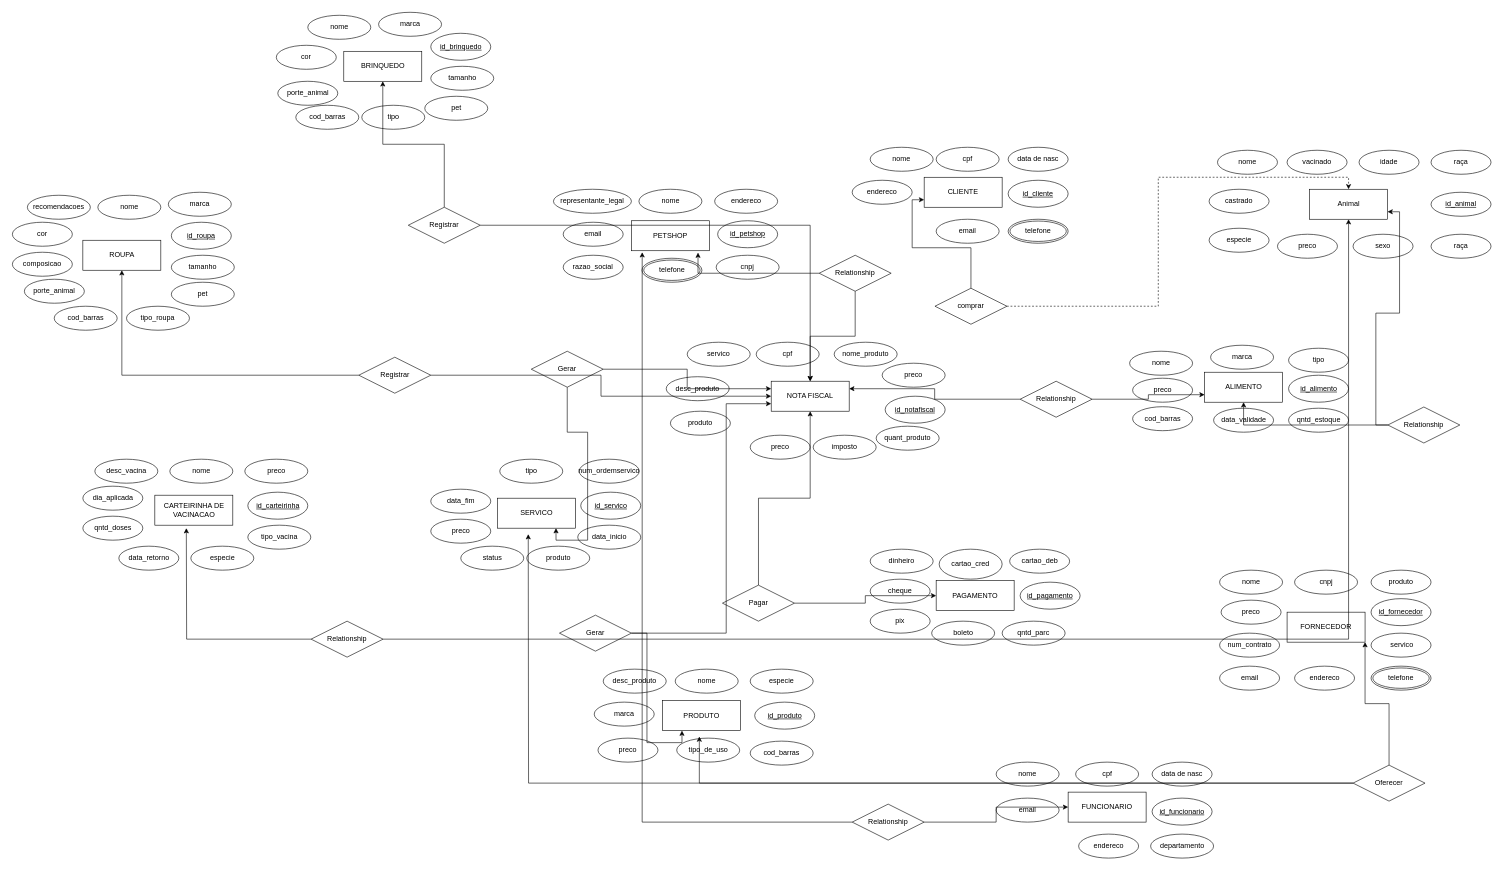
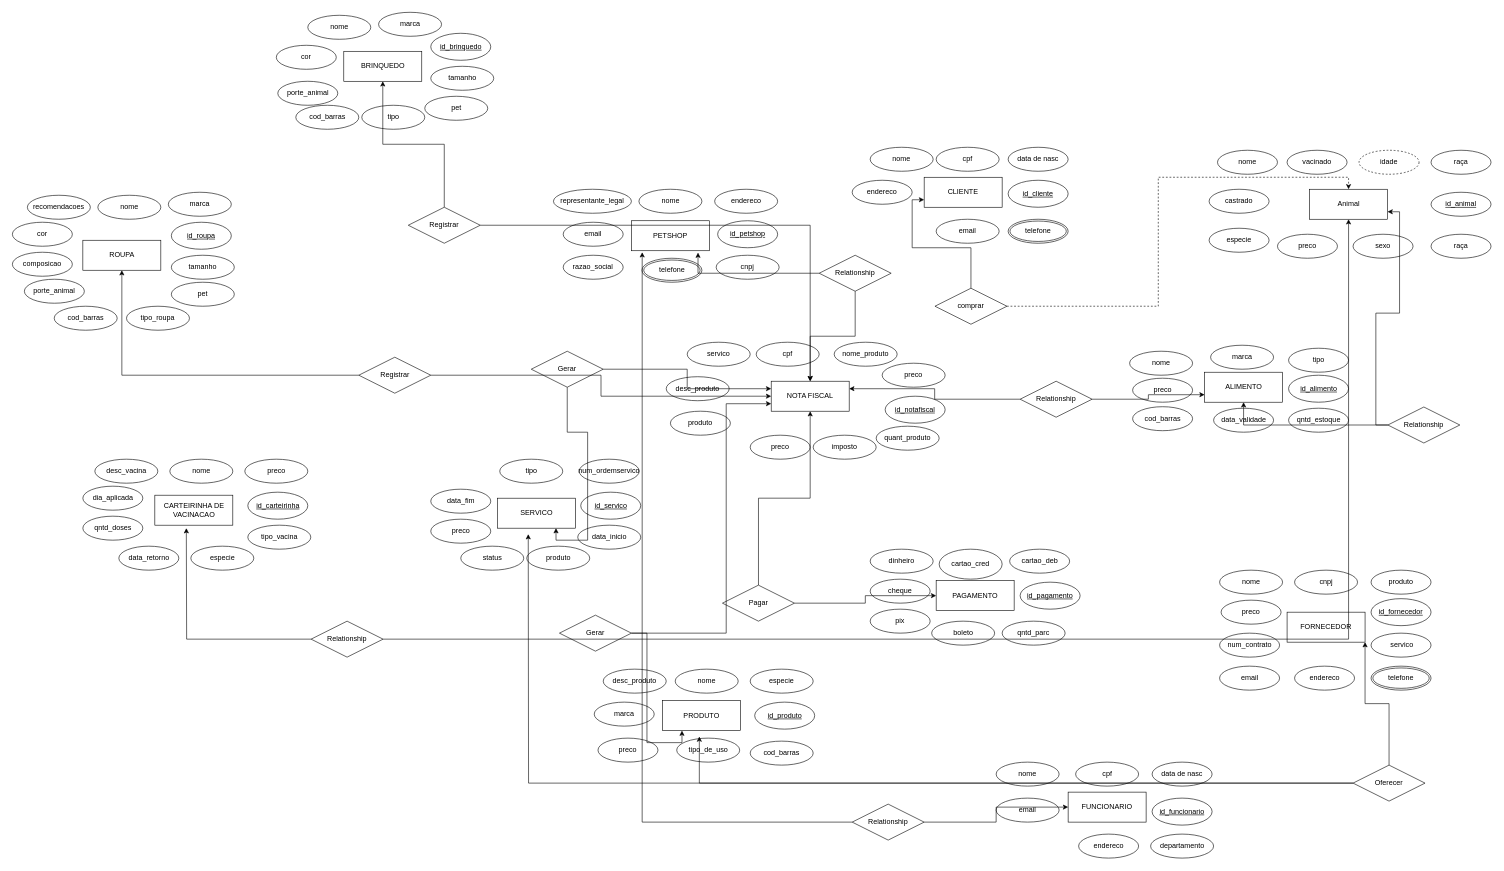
node "idade": style solid -> dashed
